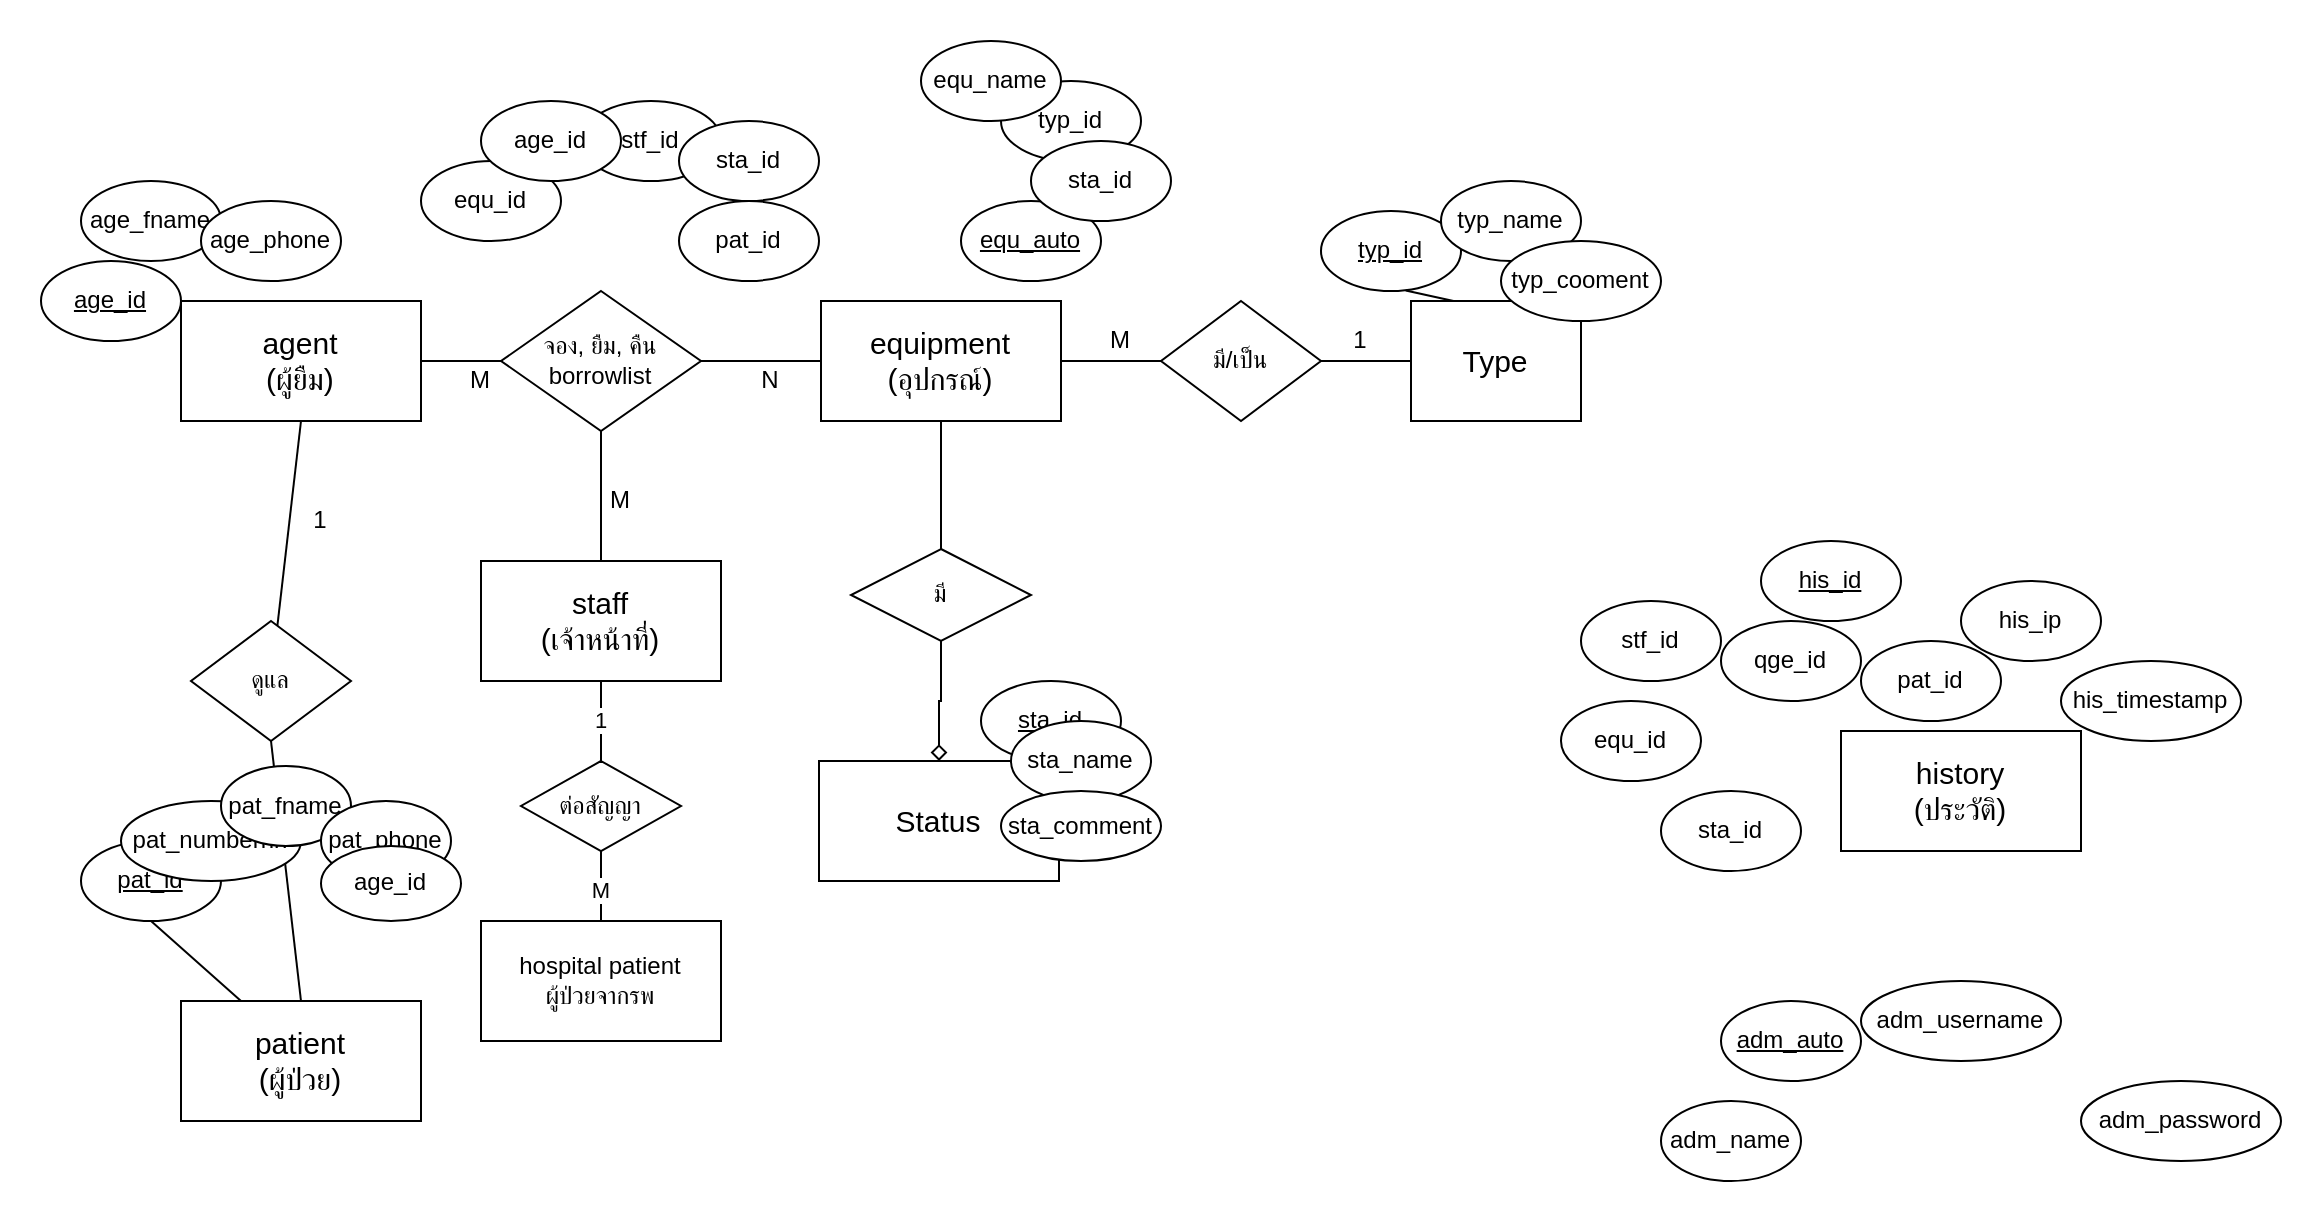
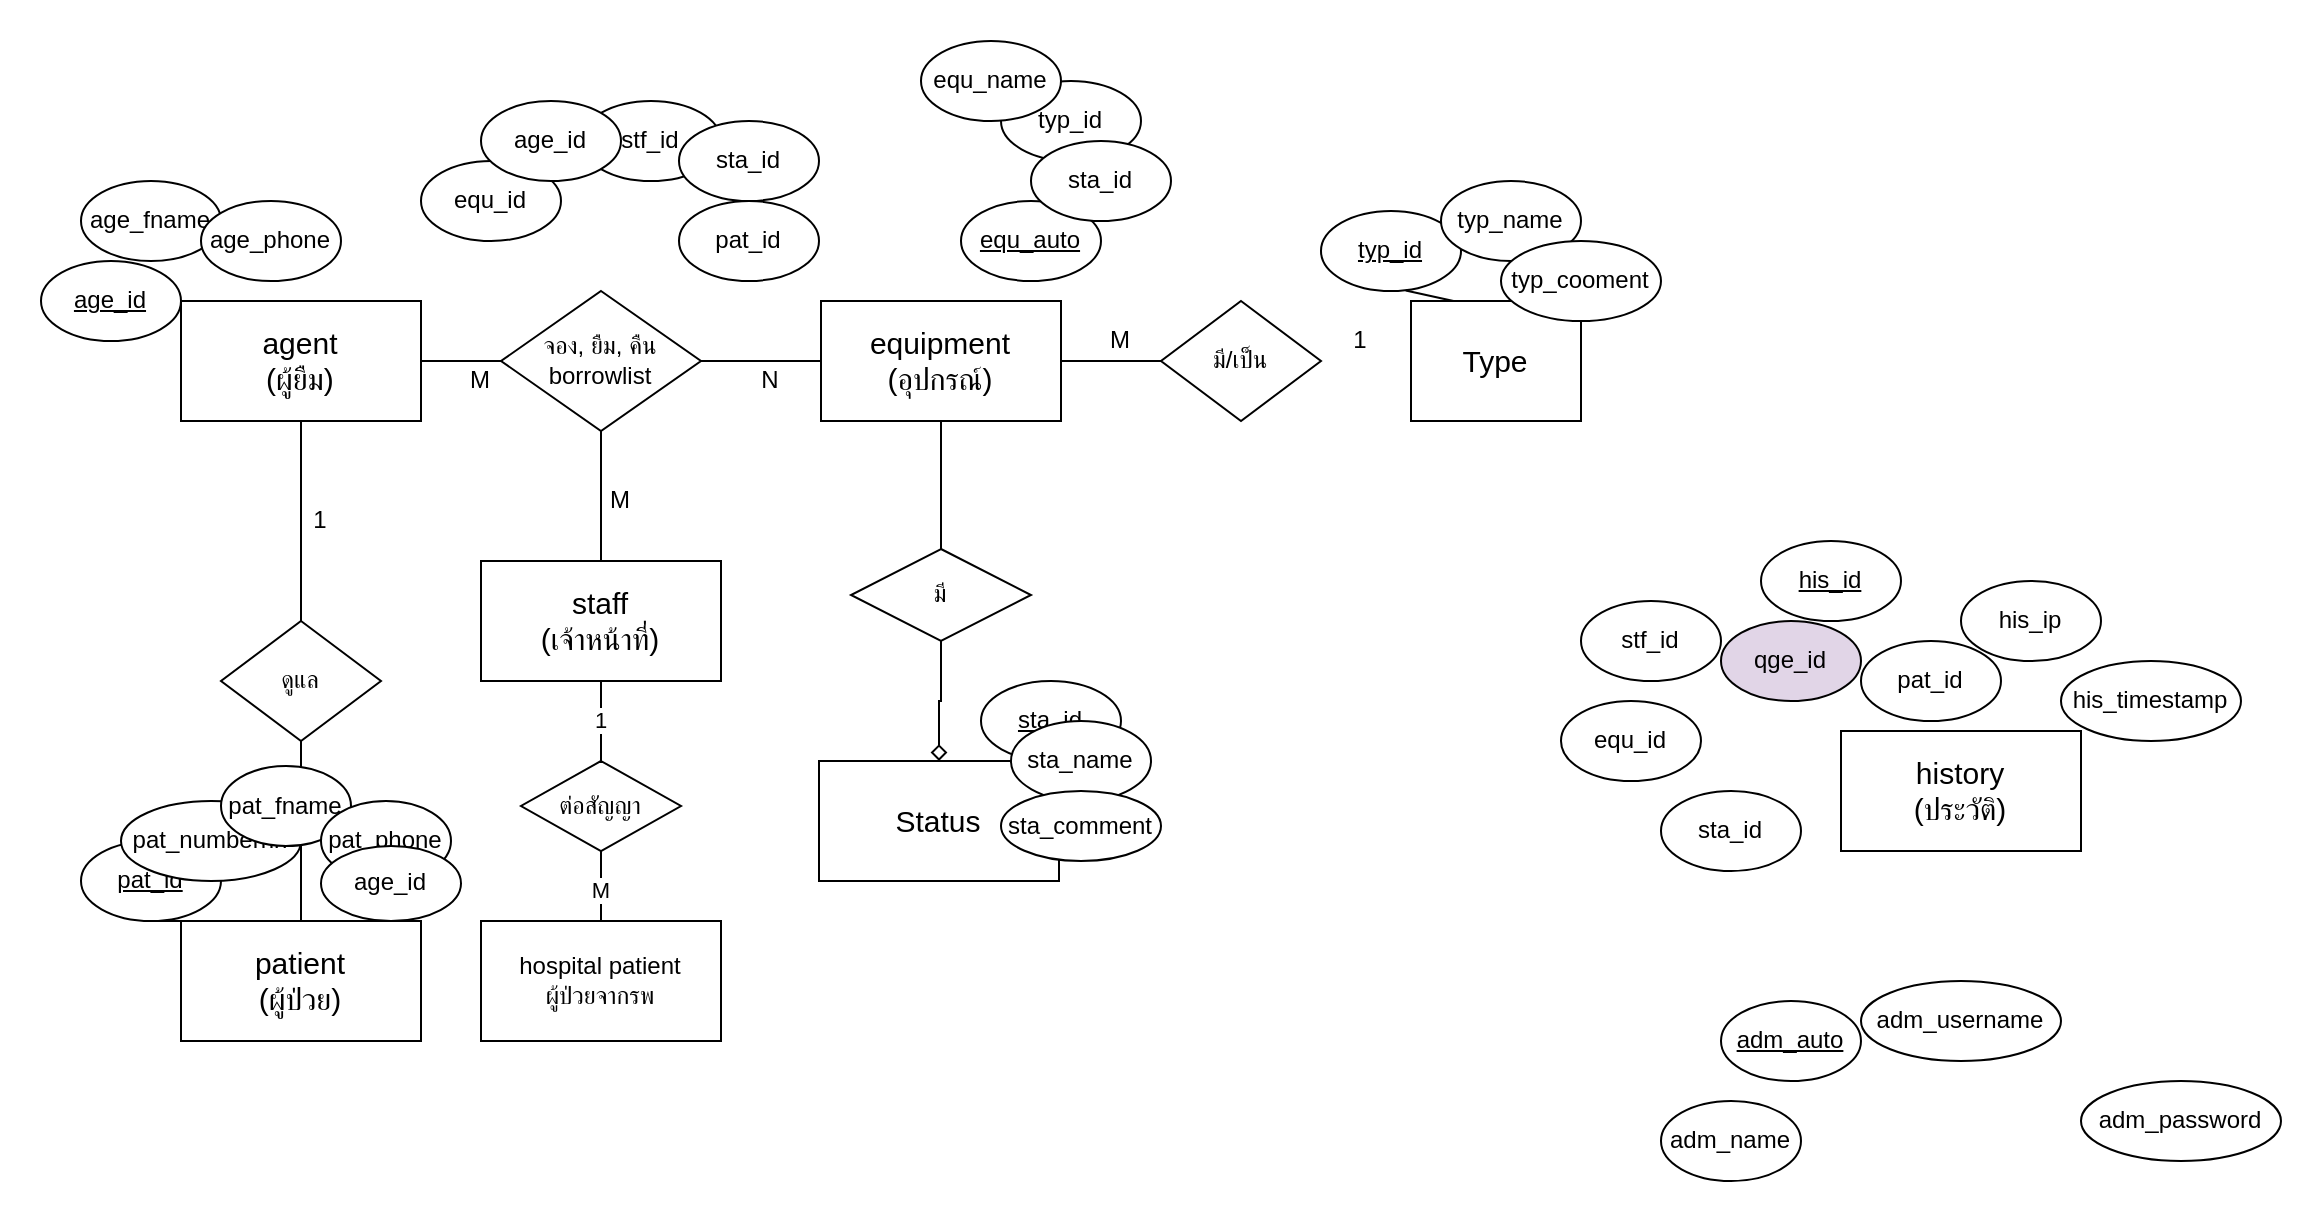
edge "มี/เป็น" -- "Type": removed
node "qge_id": fillcolor #ffffff -> #e1d5e7
node "ดูแล": moved (271, 681) -> (301, 681)
node "patient (ผู้ป่วย)": moved (301, 1061) -> (301, 981)
